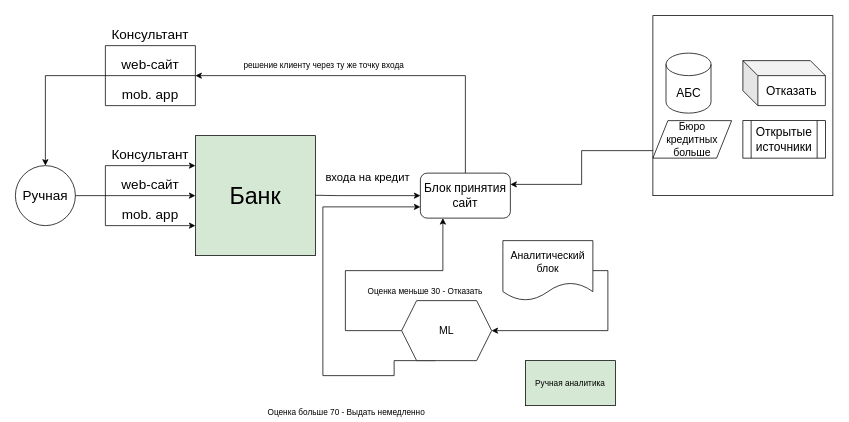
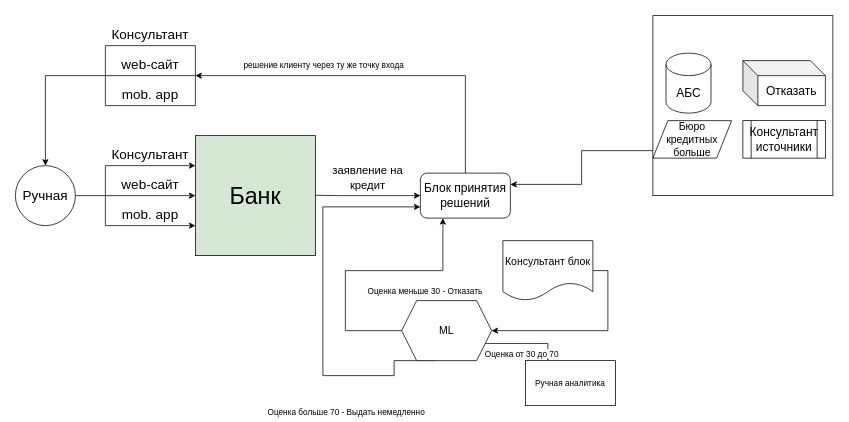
node "Открытые источники": label "Открытые источники" -> "Консультант источники"
node "входа на кредит": label "входа на кредит" -> "заявление на кредит"
node "Блок принятия сайт": label "Блок принятия сайт" -> "Блок принятия решений"
node "Аналитический блок": label "Аналитический блок" -> "Консультант блок"
edge "ML" -> "Ручная аналитика": added, label "Оценка от 30 до 70"
node "Ручная аналитика": fillcolor #d5e8d4 -> #ffffff
